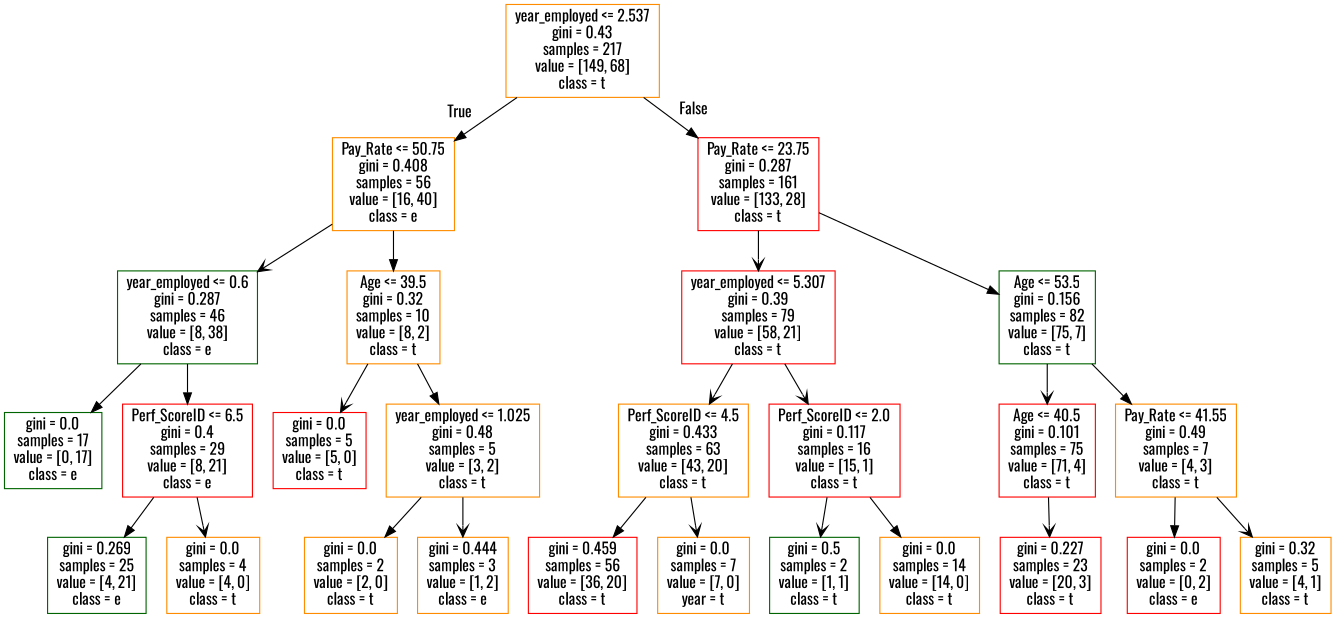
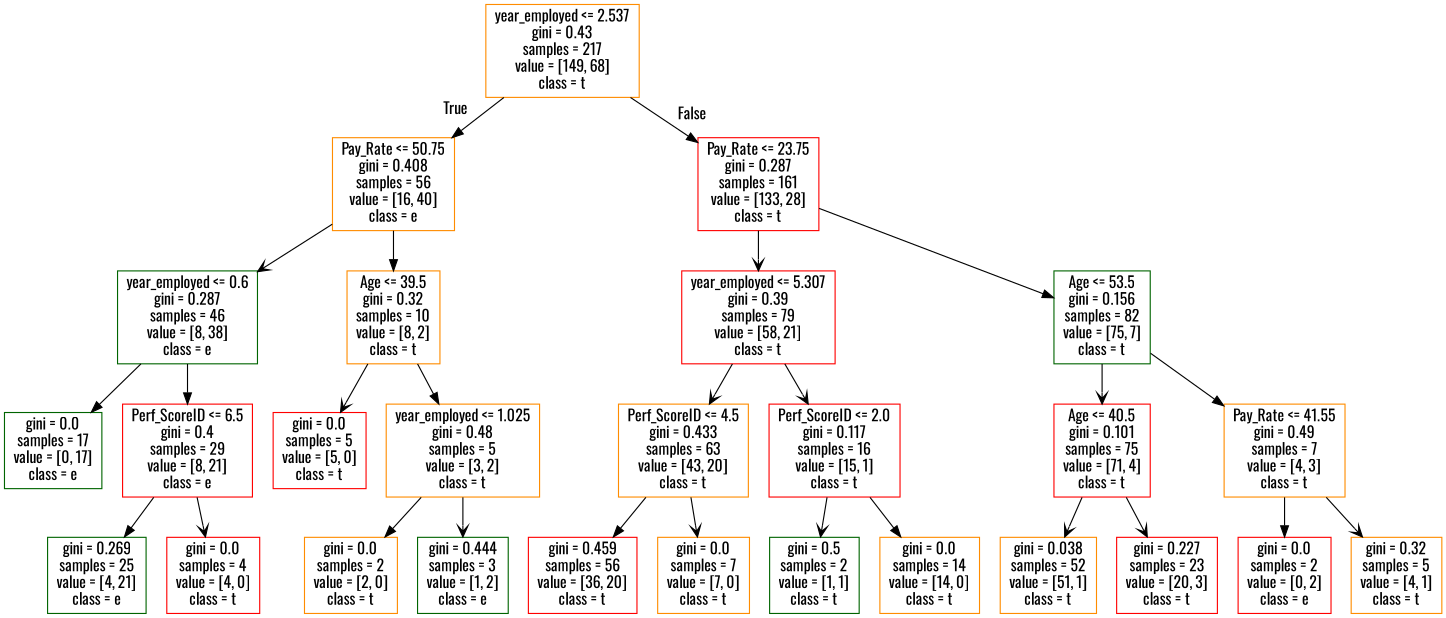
node "gini = 0.0 samples = 4 value = [4, 0] class = t": color darkorange -> red
node "gini = 0.444 samples = 3 value = [1, 2] class = e": color darkorange -> darkgreen
node "gini = 0.0 samples = 7 value = [7, 0] year = t": label "gini = 0.0 samples = 7 value = [7, 0] year = t" -> "gini = 0.0 samples = 7 value = [7, 0] class = t"
node "gini = 0.038 samples = 52 value = [51, 1] class = t": added
